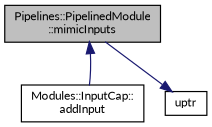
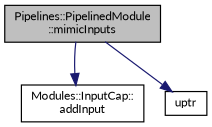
edge "Modules::InputCap:: addInput" -> "Pipelines::PipelinedModule ::mimicInputs": reversed
